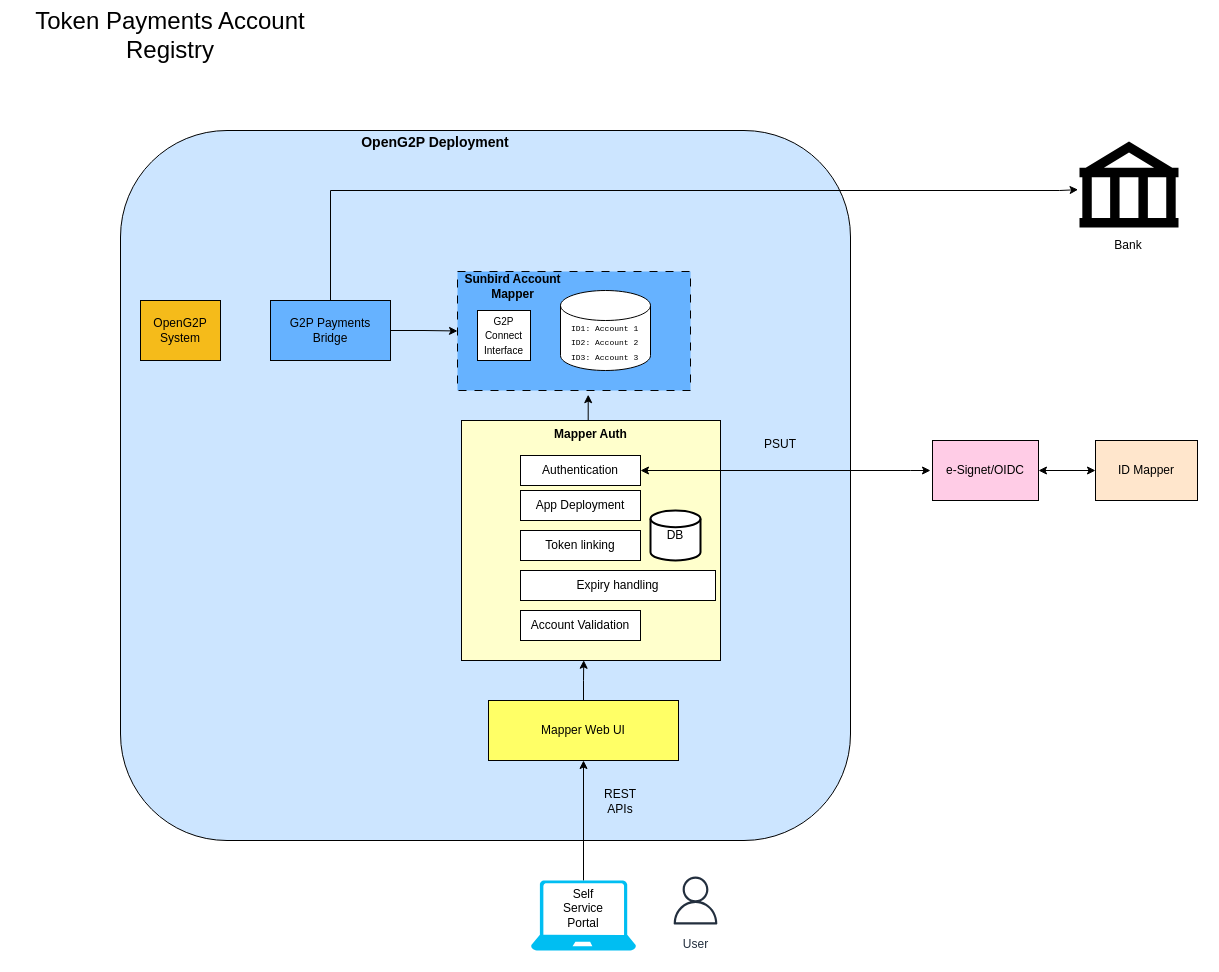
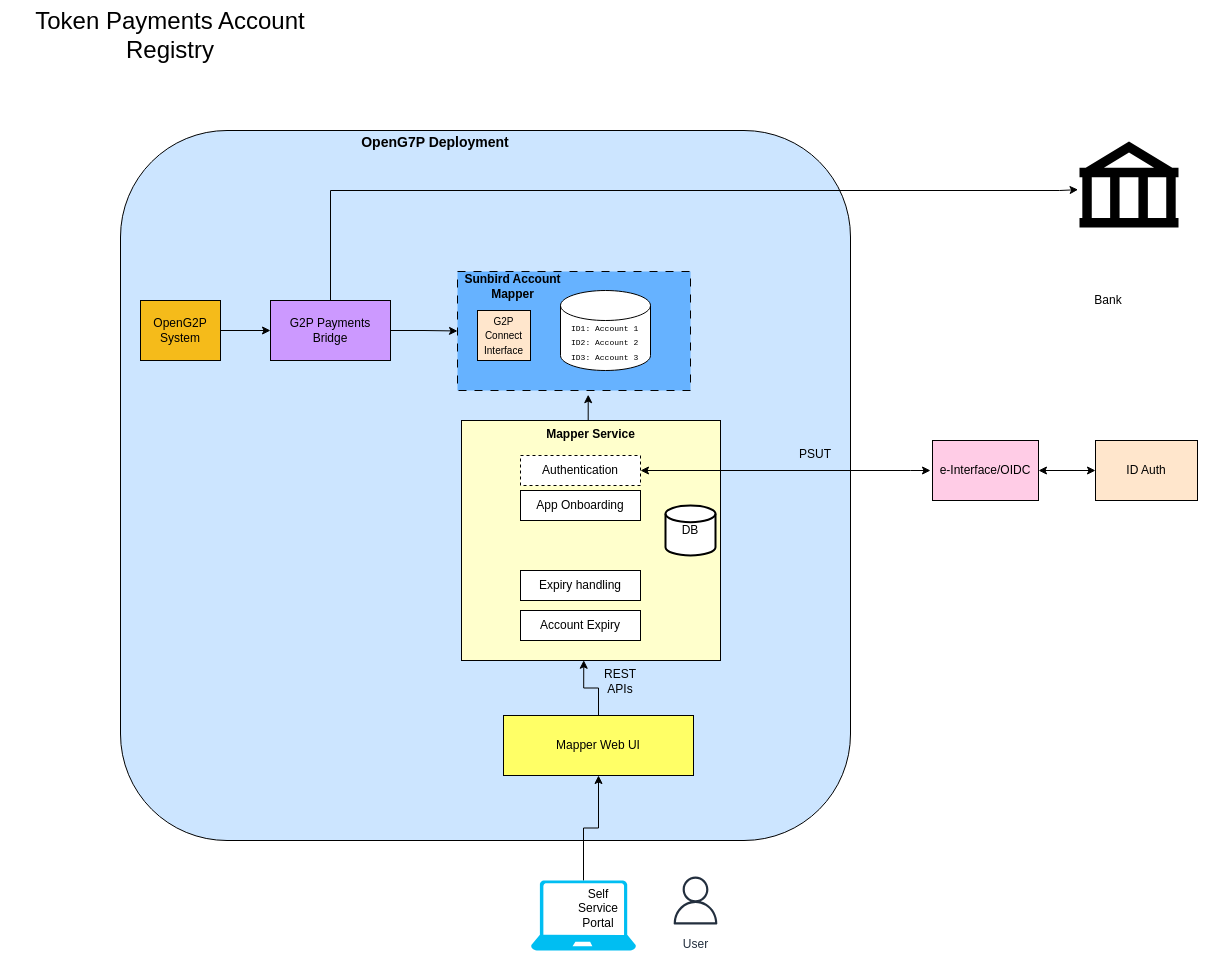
node "OpenG2P Deployment": label "OpenG2P Deployment" -> "OpenG7P Deployment"
node "Bank": moved (1129, 246) -> (1109, 301)
edge "OpenG2P System" -> "G2P Payments Bridge": added
node "G2P Payments Bridge": fillcolor #66b2ff -> #cc99ff
node "G2P Connect Interface": fillcolor #ffffff -> #ffe6cc
node "Mapper Auth": label "Mapper Auth" -> "Mapper Service"
node "PSUT": moved (781, 445) -> (816, 455)
node "Authentication": style solid -> dashed
node "e-Signet/OIDC": label "e-Signet/OIDC" -> "e-Interface/OIDC"
node "ID Mapper": label "ID Mapper" -> "ID Auth"
node "App Deployment": label "App Deployment" -> "App Onboarding"
node "DB": moved (676, 536) -> (691, 531)
node "Token linking": removed
node "Expiry handling": size 195x30 -> 120x30
node "Account Validation": label "Account Validation" -> "Account Expiry"
node "Mapper Web UI": moved (584, 731) -> (599, 746)
node "REST APIs": moved (621, 802) -> (621, 682)
node "Self Service Portal": moved (584, 909) -> (599, 909)
